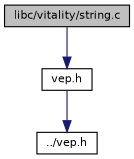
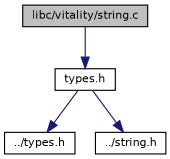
node "vep.h": label "vep.h" -> "types.h"
node "../vep.h": label "../vep.h" -> "../types.h"
node "../string.h": added
